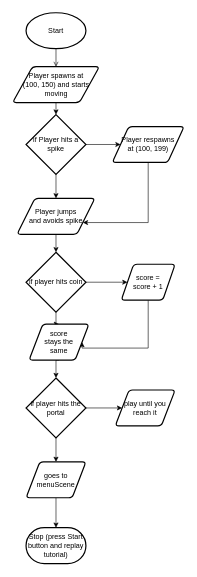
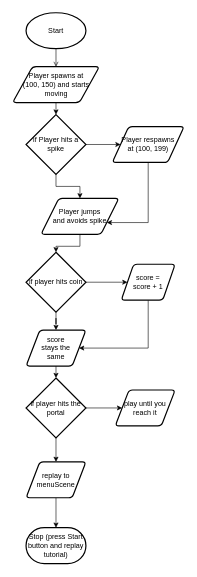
node "Player jumps and avoids spike": moved (56, 216) -> (80, 216)
node "score stays the same": moved (59, 342) -> (56, 348)
node "goes to menuScene": label "goes to menuScene" -> "replay to menuScene"
